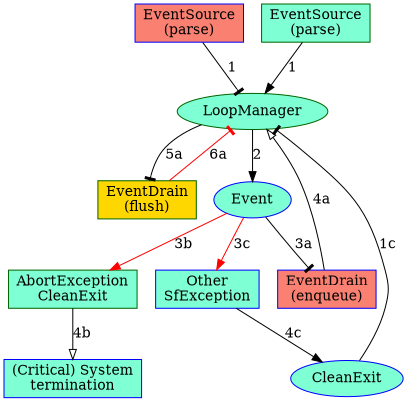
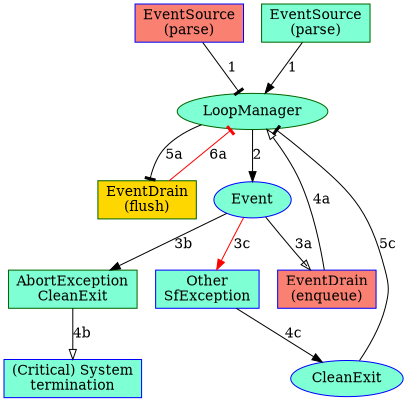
edge "Event" -> "AbortException CleanExit": color red -> black
edge "Event" -> "EventDrain (enqueue)": arrowhead tee -> onormal
edge "CleanExit" -> "LoopManager": label "1c" -> "5c"
